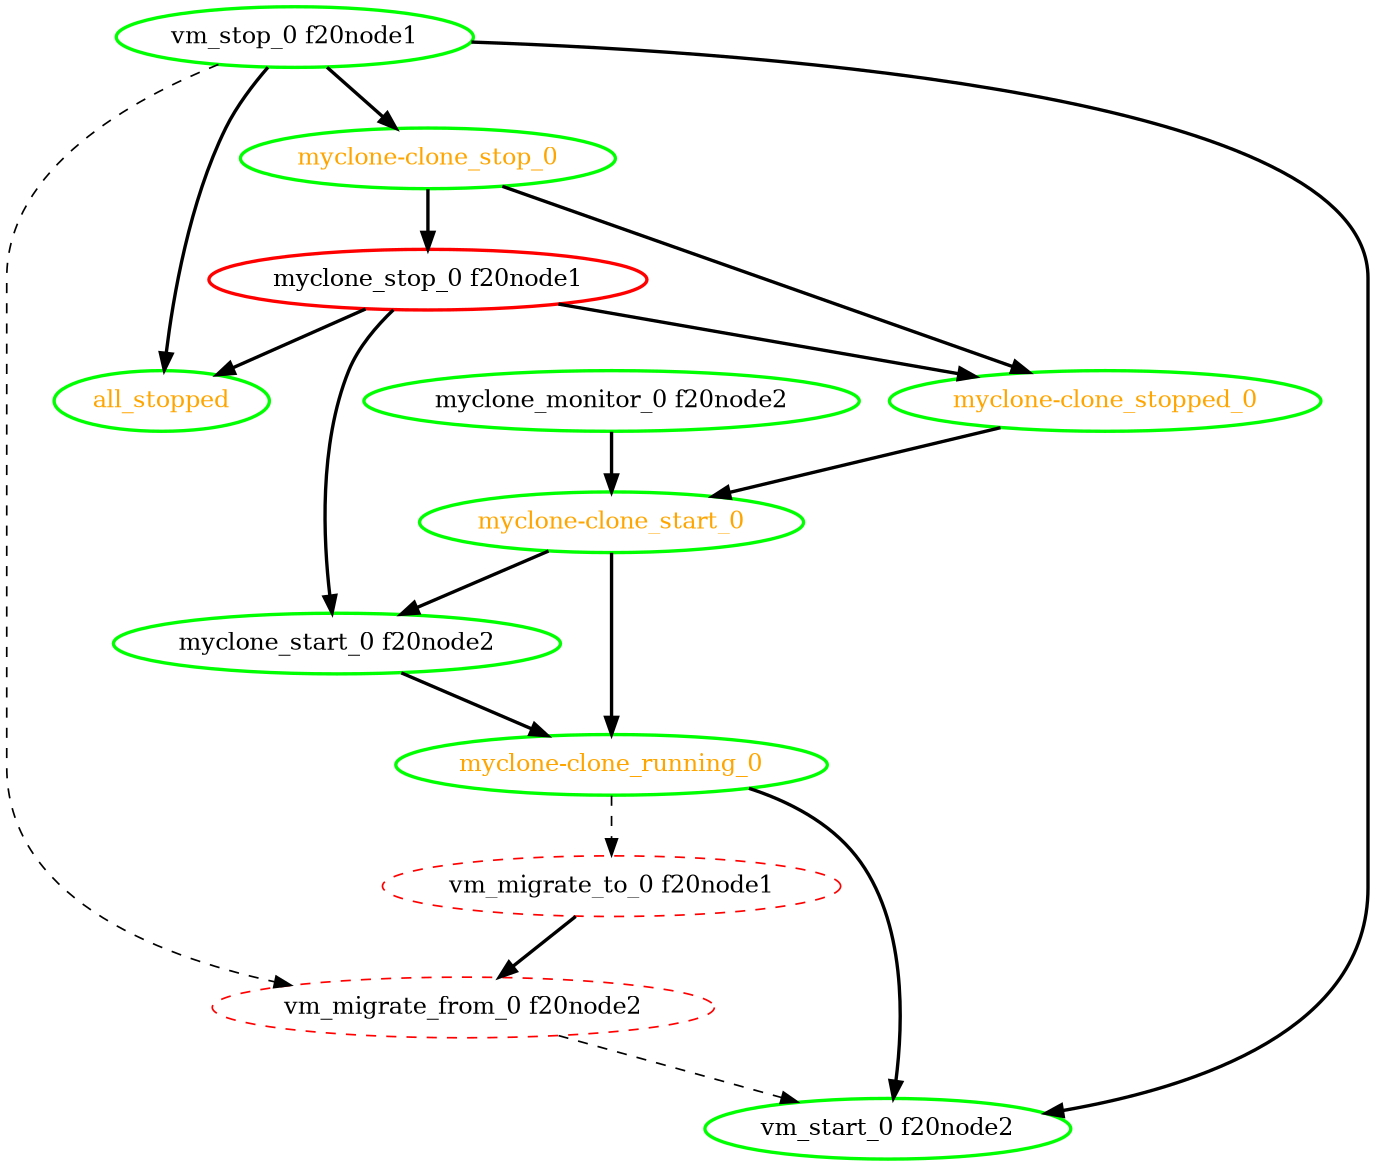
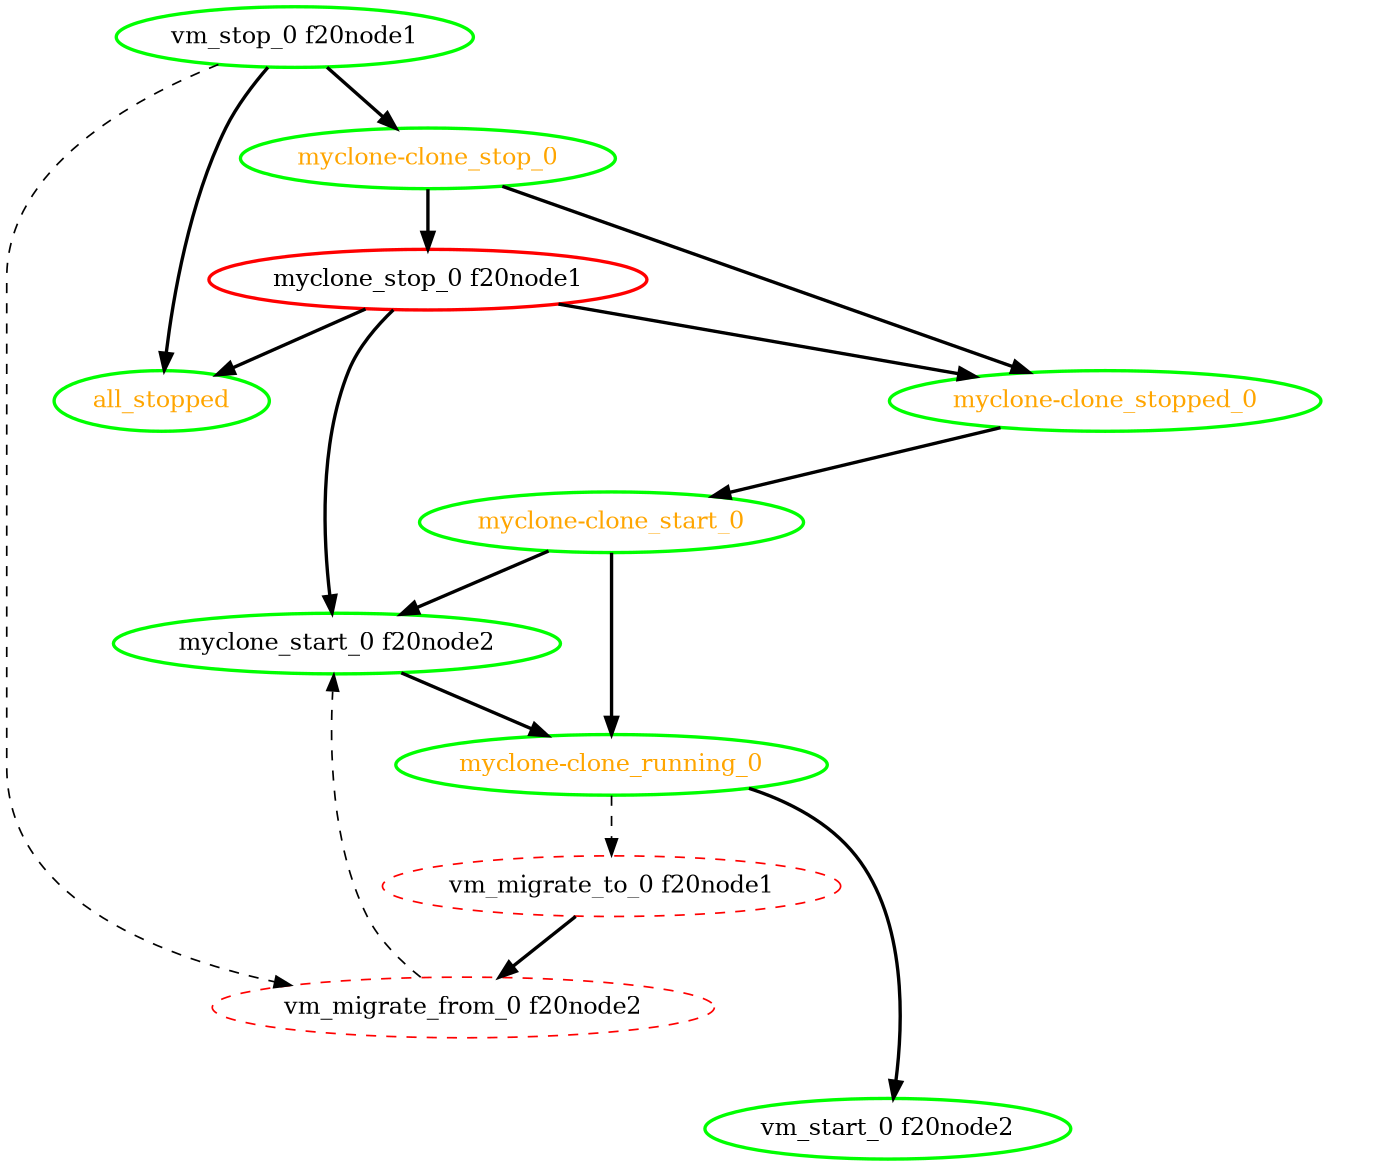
edge "vm_stop_0 f20node1" -> "vm_start_0 f20node2": removed
node "myclone_monitor_0 f20node2": removed
edge "vm_migrate_from_0 f20node2" -> "vm_start_0 f20node2": now "vm_migrate_from_0 f20node2" -> "myclone_start_0 f20node2"
